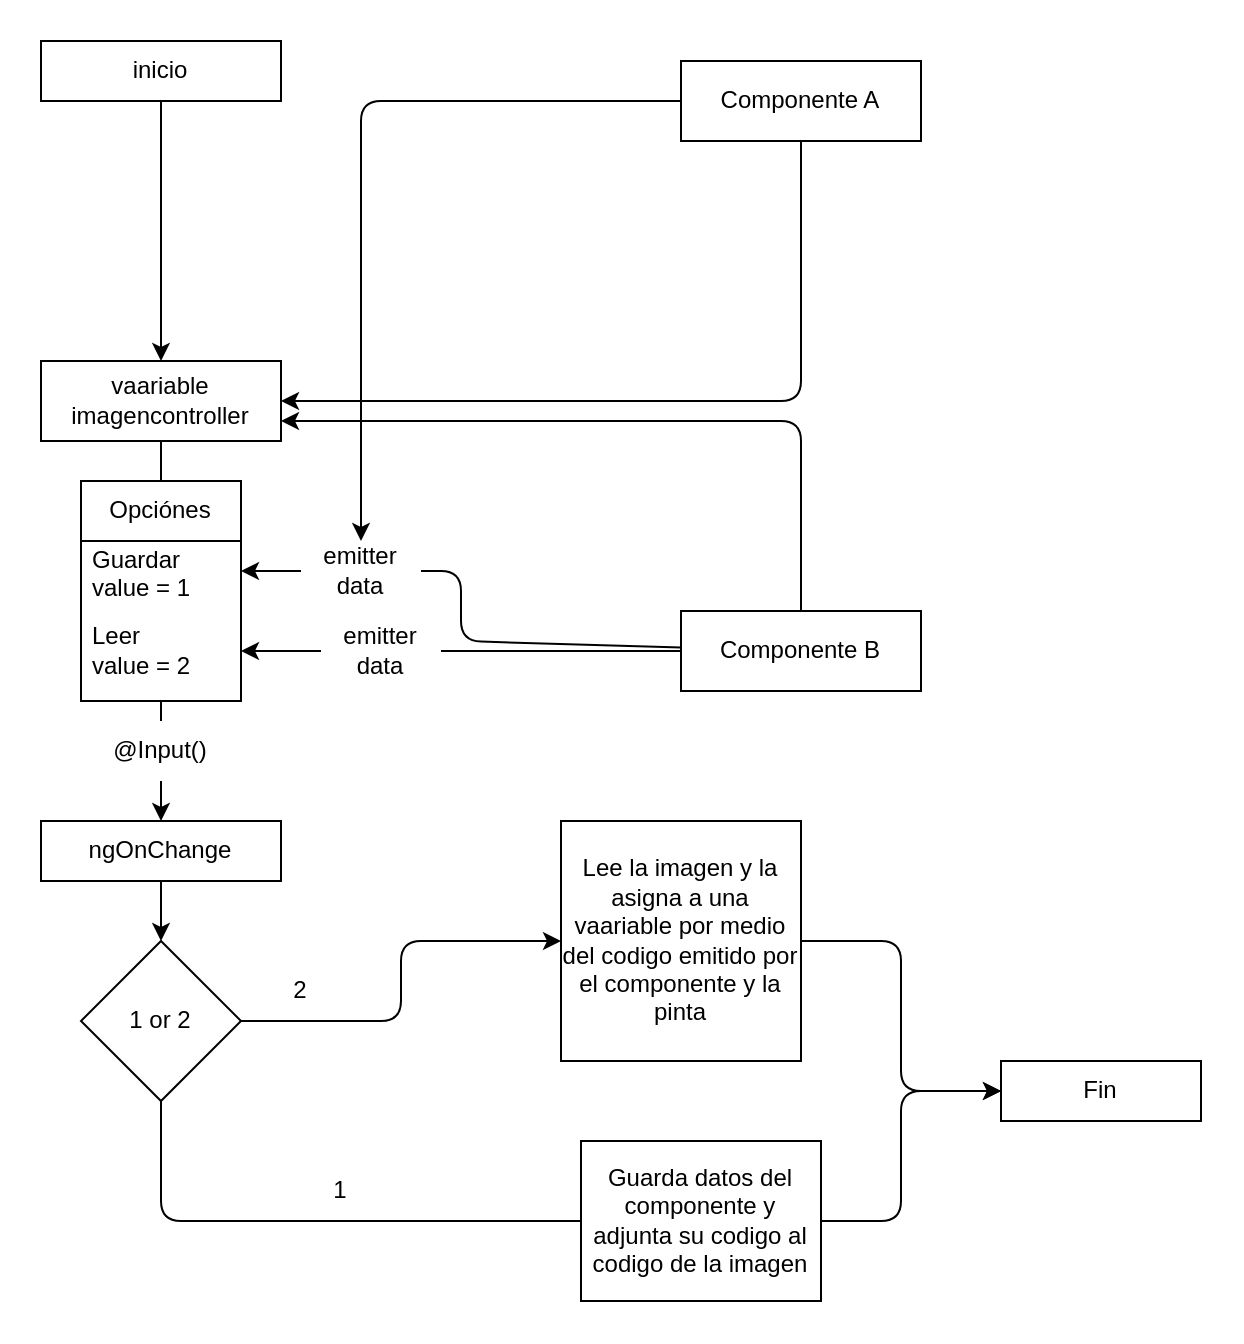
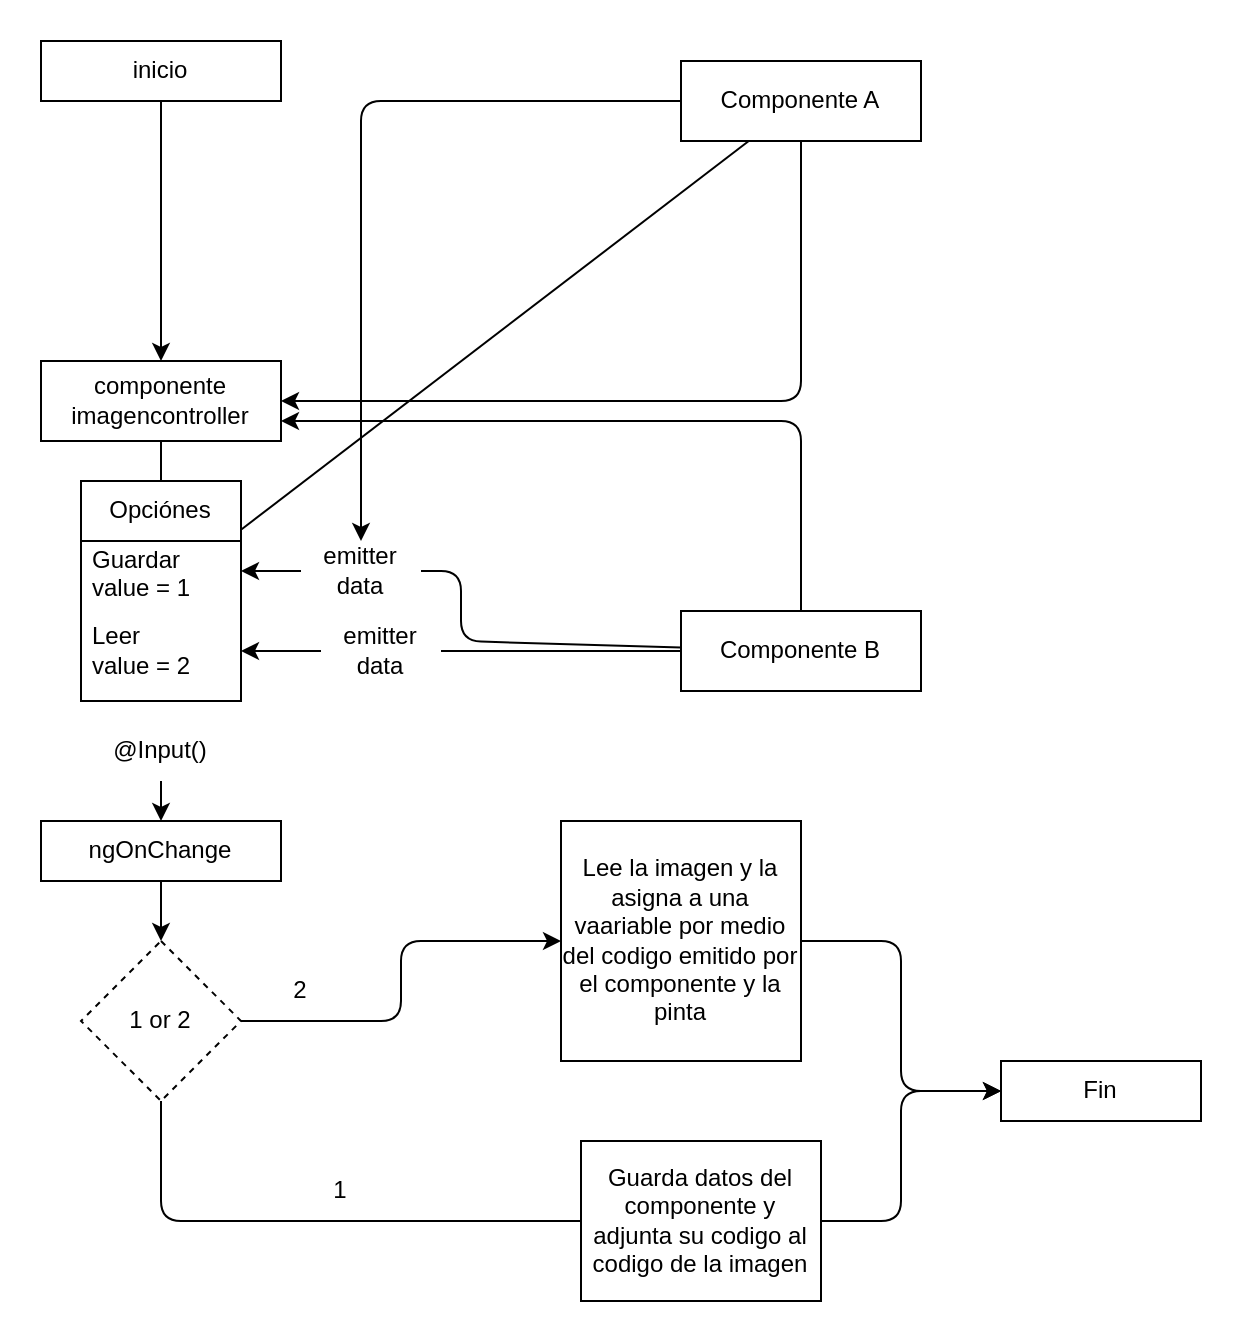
node "vaariable imagencontroller": label "vaariable imagencontroller" -> "componente imagencontroller"
edge "Opciónes" -- "@Input()": now "Opciónes" -- "Componente A"
node "1 or 2": style solid -> dashed
